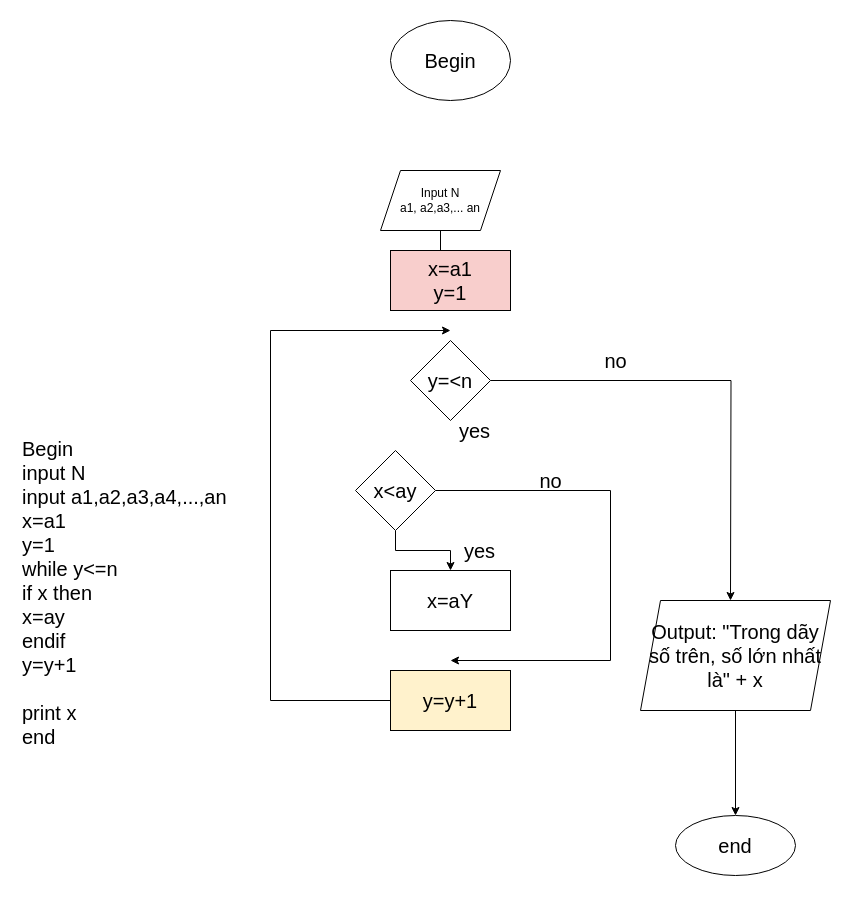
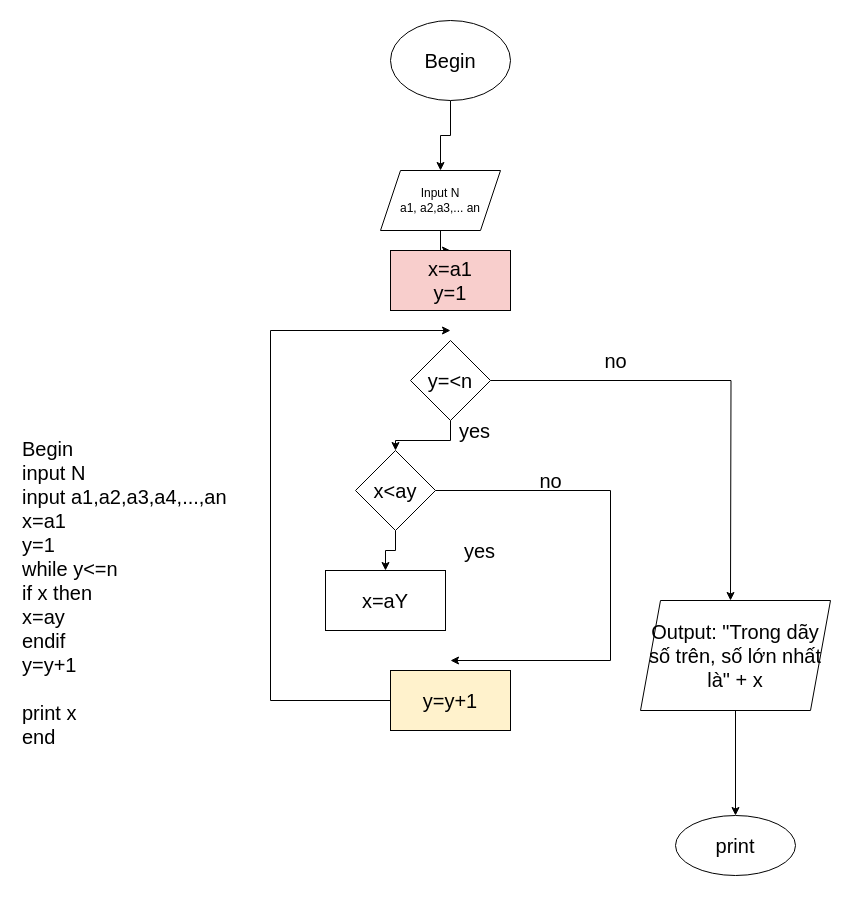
edge "Begin" -> "Input N a1, a2,a3,... an": added
edge "Input N a1, a2,a3,... an" -- "x=a1 y=1": arrowhead none -> classic
edge "y=<n" -> "x<ay": added
node "x=aY": moved (451, 601) -> (386, 601)
node "end": label "end" -> "print"
